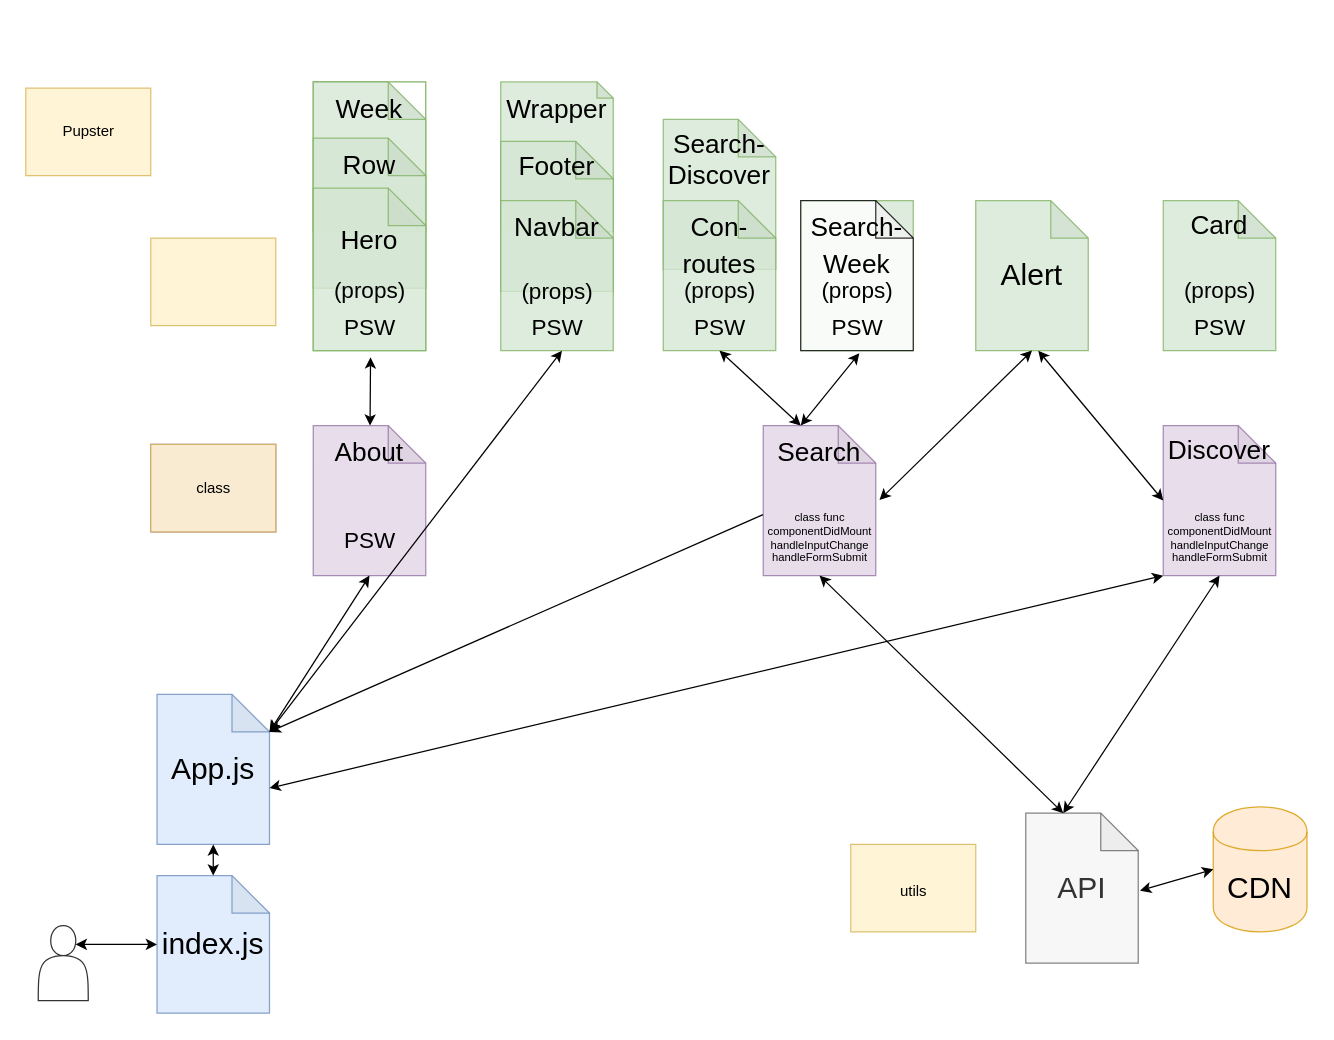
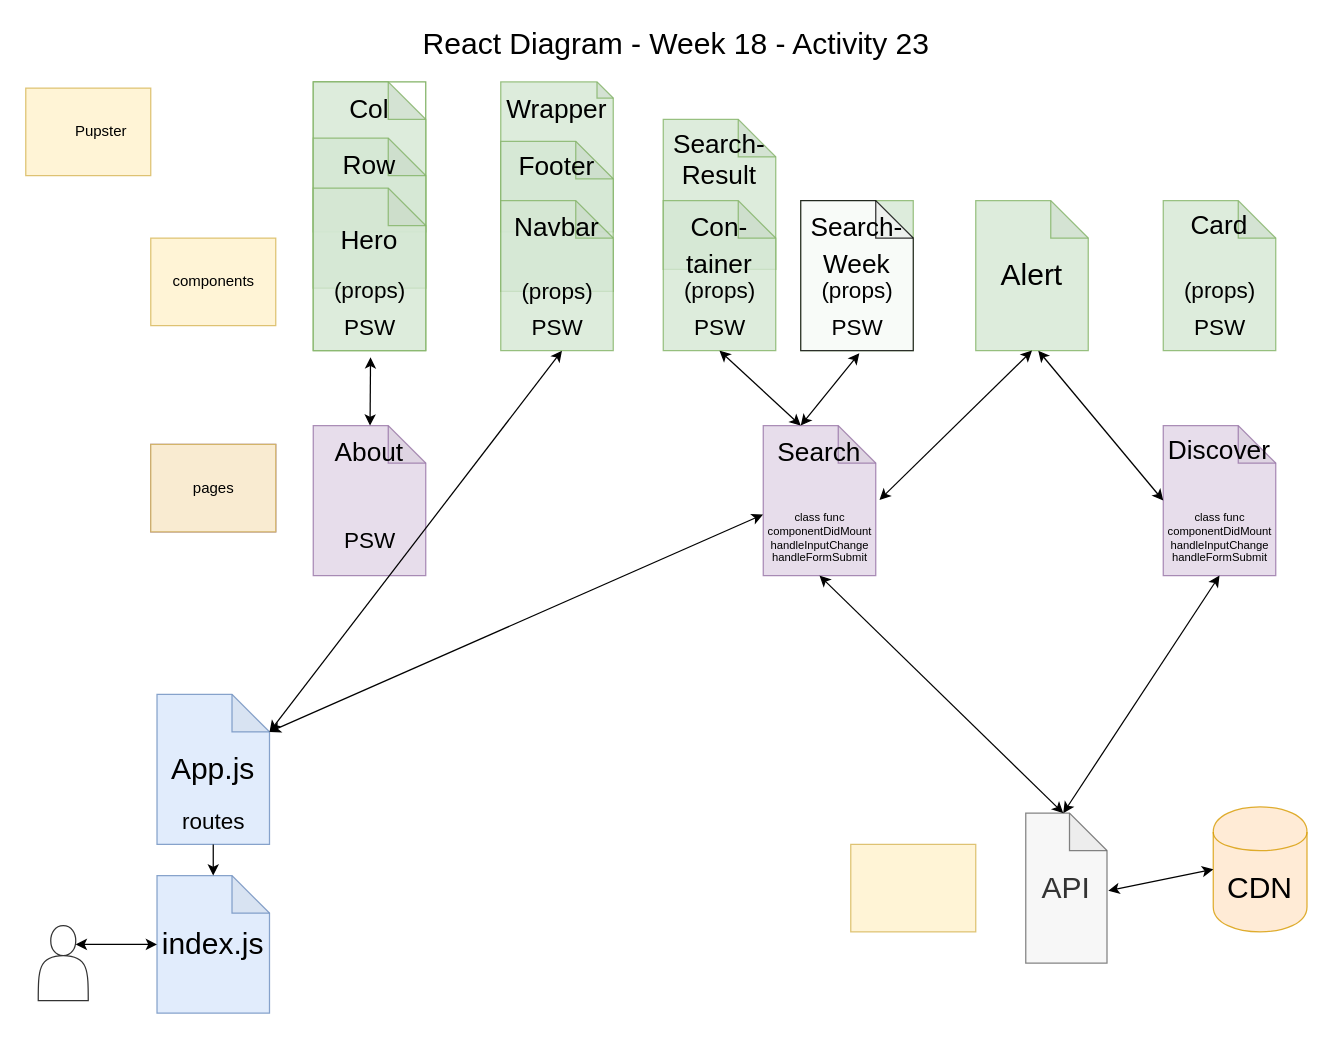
node "React Diagram - Week 18 - Activity 23": added
node "Week": label "Week" -> "Col"
node "Pupster": moved (88, 132) -> (101, 132)
node "Search-Discover": label "Search-Discover" -> "Search-Result"
node "Con-routes": label "Con-routes" -> "Con-tainer"
node "components": added
node "class": label "class" -> "pages"
edge "Search" -> "App.js": arrowhead none -> classic
edge "About" -- "App.js": removed
edge "Discover" -- "App.js": removed
node "routes": added
edge "App.js" -- "index.js": arrowhead classic -> none
node "API": size 113x150 -> 81x150
node "utils": removed
